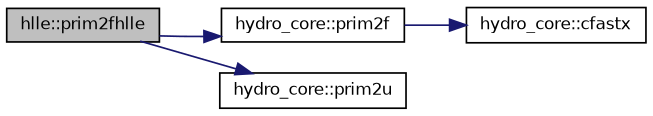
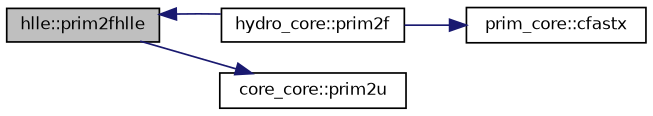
node "hydro_core::cfastx": label "hydro_core::cfastx" -> "prim_core::cfastx"
edge "hlle::prim2fhlle" -> "hydro_core::prim2f": reversed
node "hydro_core::prim2u": label "hydro_core::prim2u" -> "core_core::prim2u"
